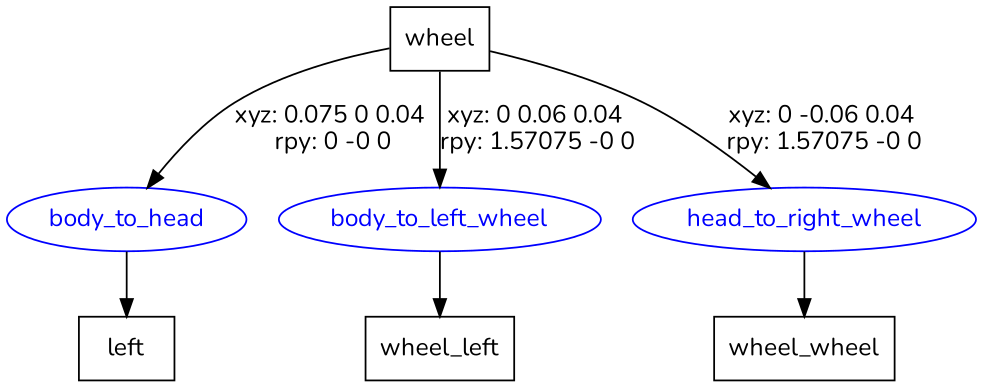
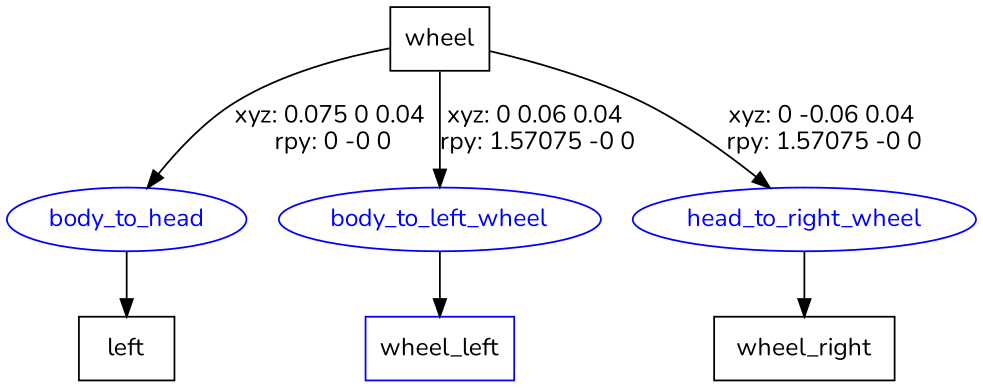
node "wheel_left": color black -> blue
node "wheel_wheel": label "wheel_wheel" -> "wheel_right"
